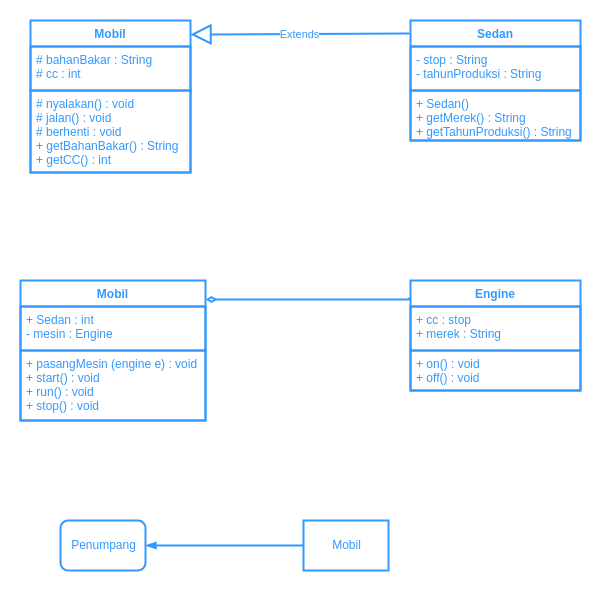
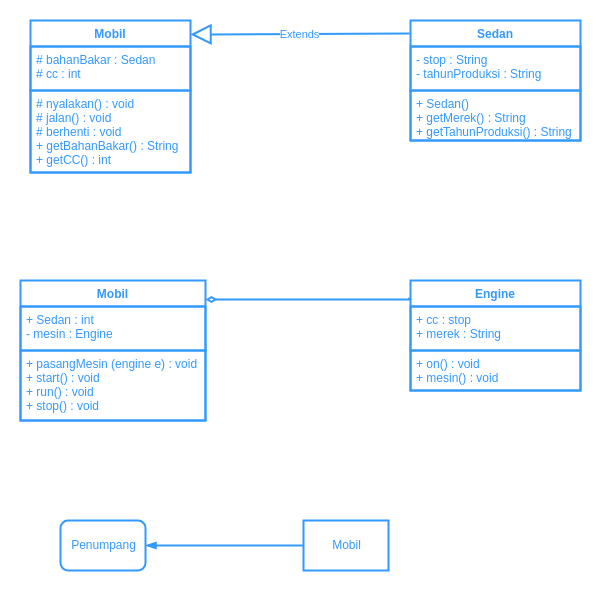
node "# bahanBakar : String # cc : int": label "# bahanBakar : String # cc : int" -> "# bahanBakar : Sedan # cc : int"
node "+ on() : void + off() : void": label "+ on() : void + off() : void" -> "+ on() : void + mesin() : void"
